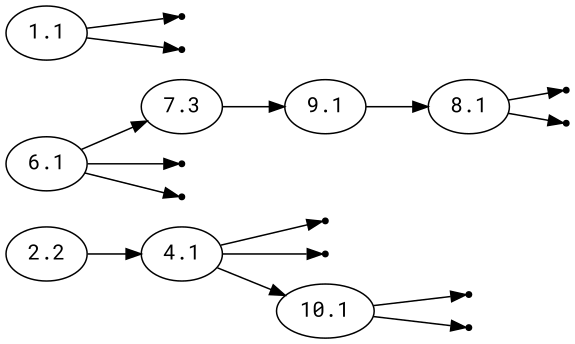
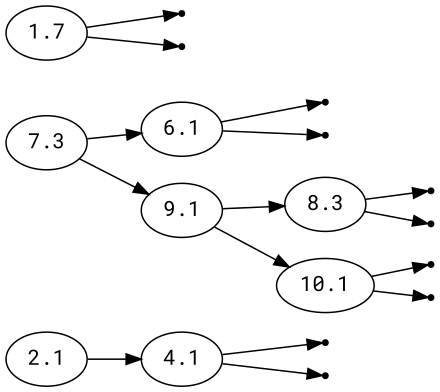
node "1.1": label "1.1" -> "1.7"
node "8.1": label "8.1" -> "8.3"
edge "6.1" -> "7.3": reversed
node "2.2": label "2.2" -> "2.1"
edge "4.1" -> "10.1": now "9.1" -> "10.1"
